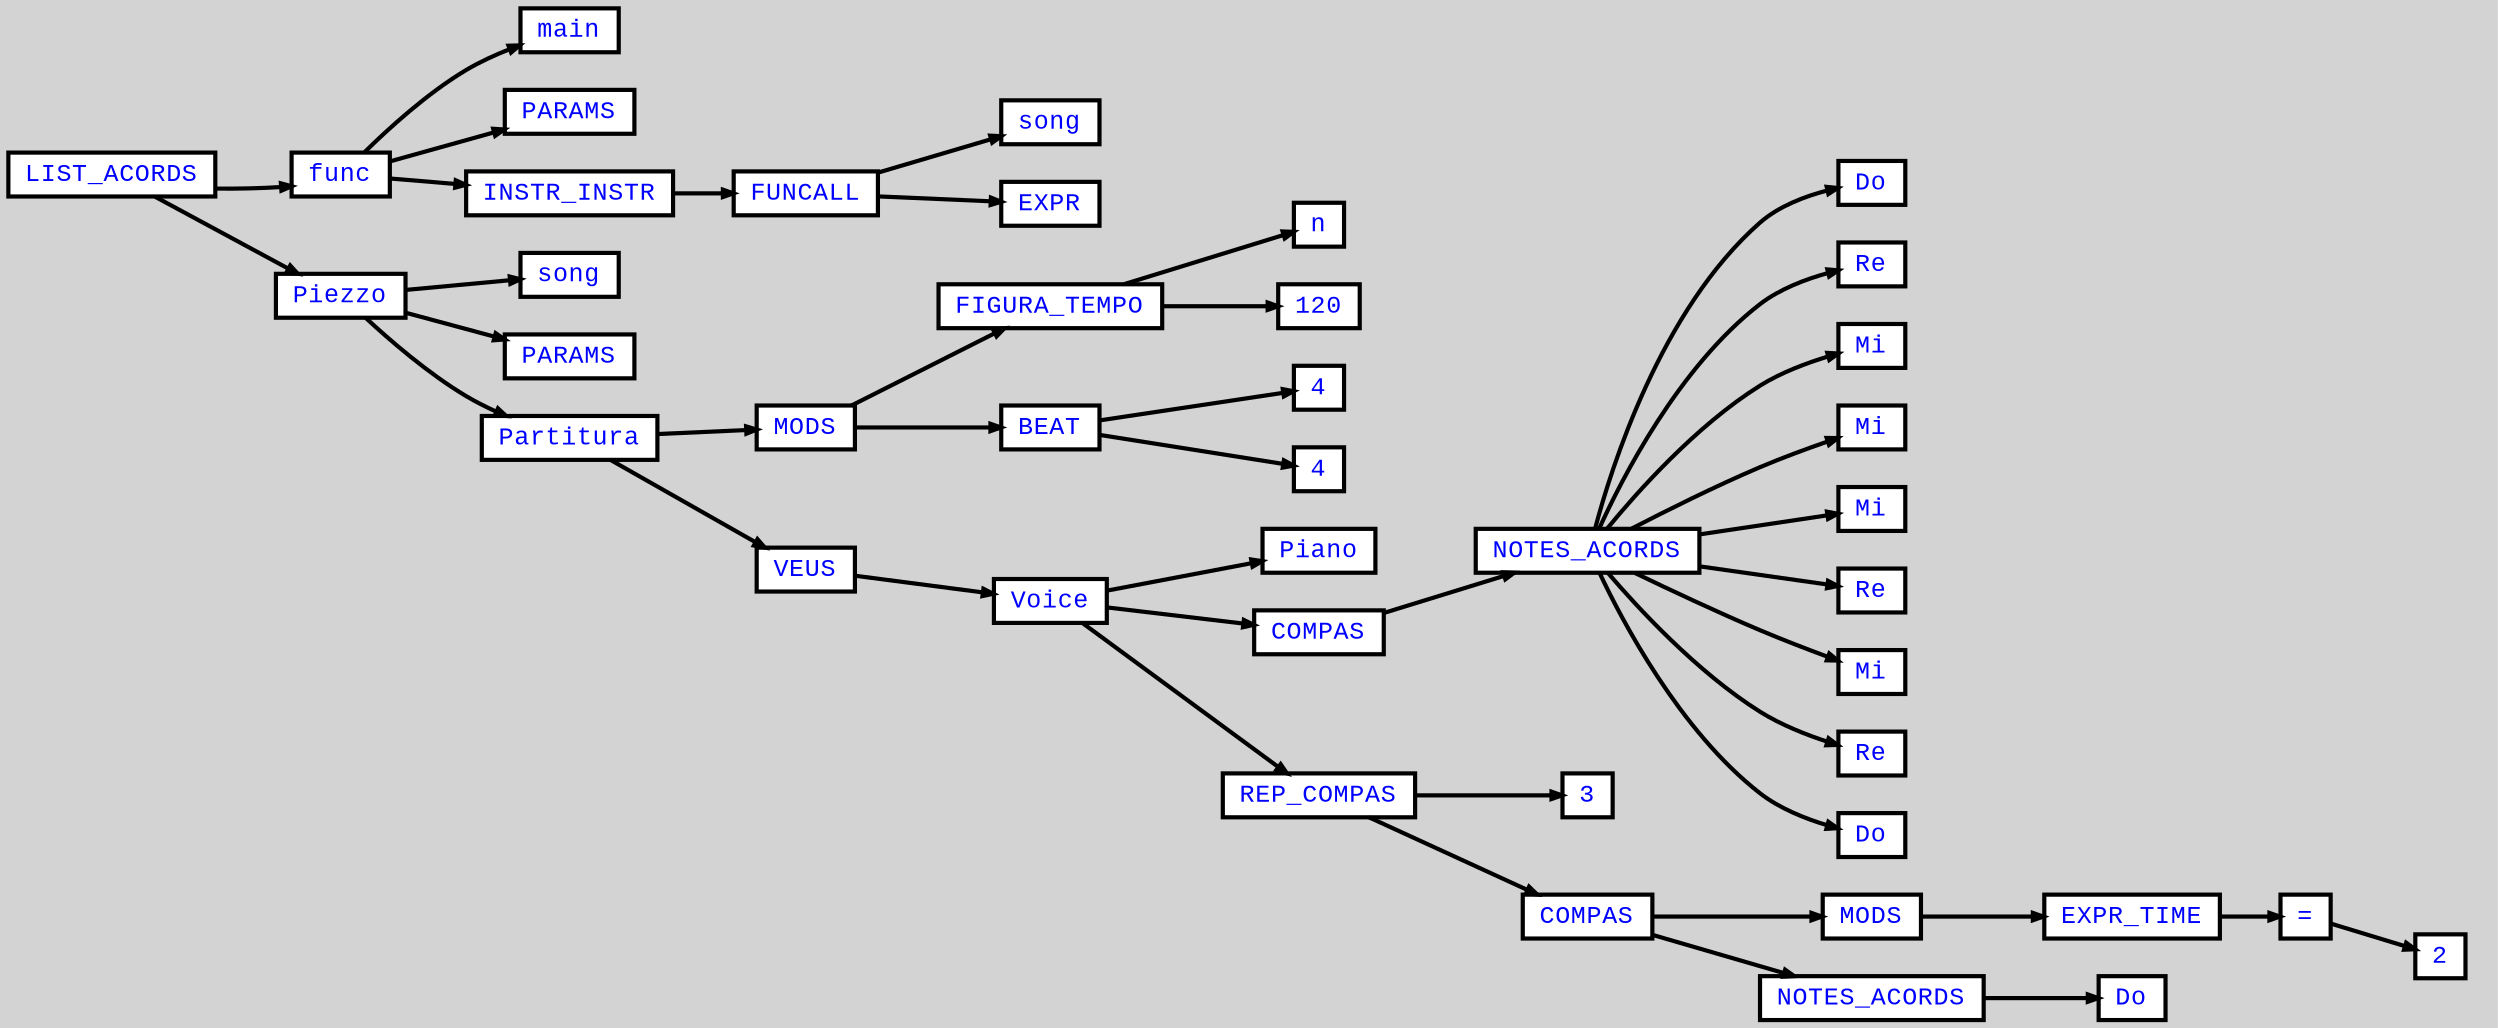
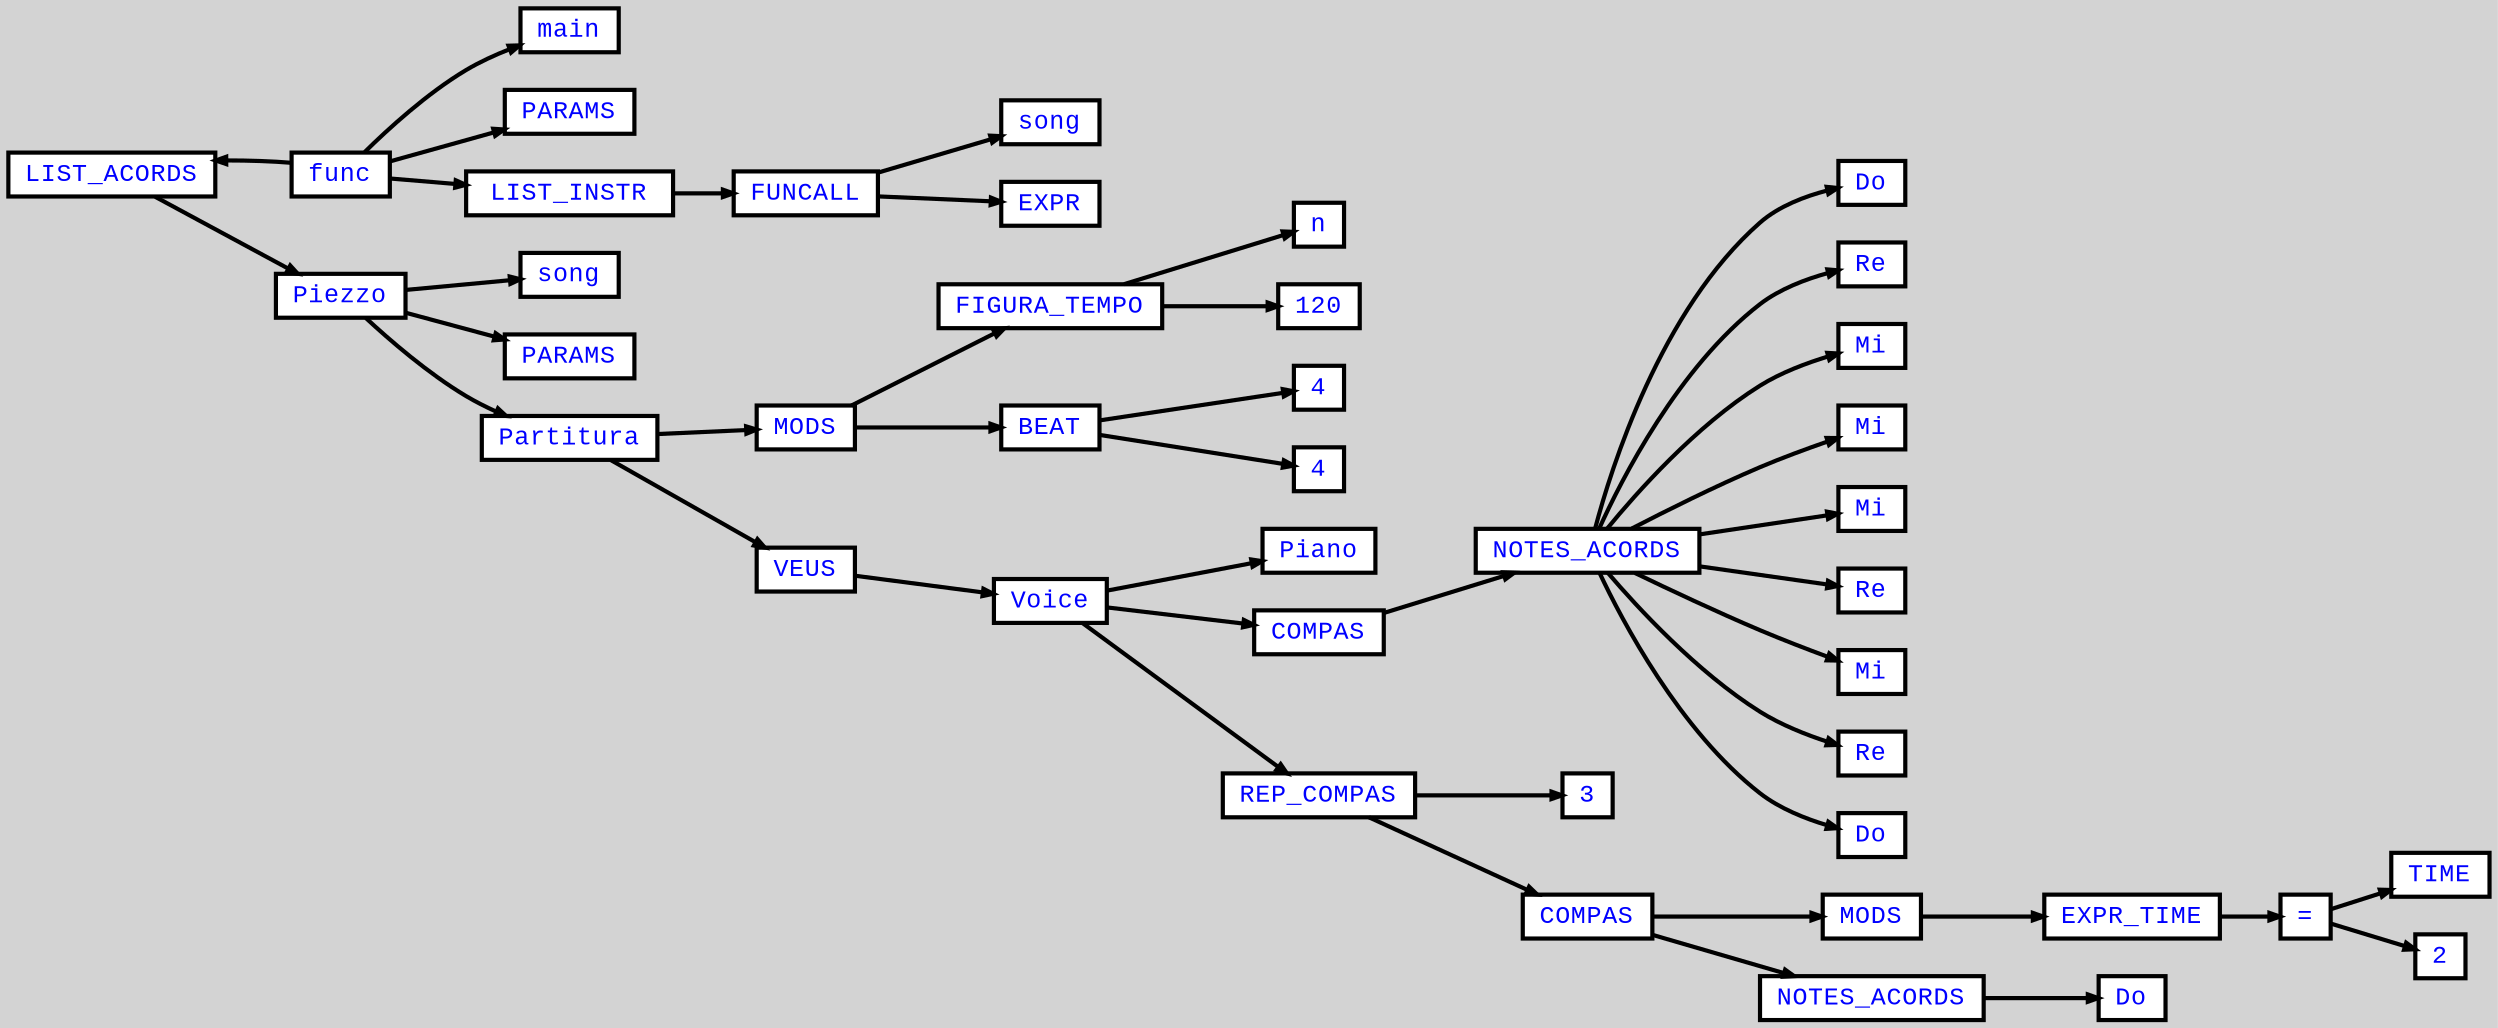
edge "LIST_ACORDS" -> "func": reversed
node "INSTR_INSTR": label "INSTR_INSTR" -> "LIST_INSTR"
node "TIME": added
